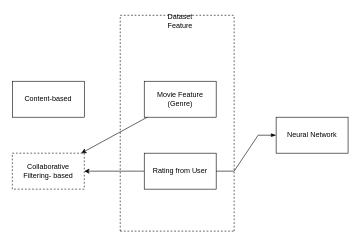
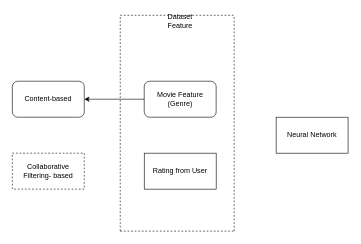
node "Content-based": shape rectangle -> rounded rectangle
node "Movie Feature (Genre)": shape rectangle -> rounded rectangle
edge "Movie Feature (Genre)" -> "Collaborative Filtering- based": now "Movie Feature (Genre)" -> "Content-based"
edge "Rating from User" -> "Neural Network": removed
edge "Rating from User" -> "Collaborative Filtering- based": removed
